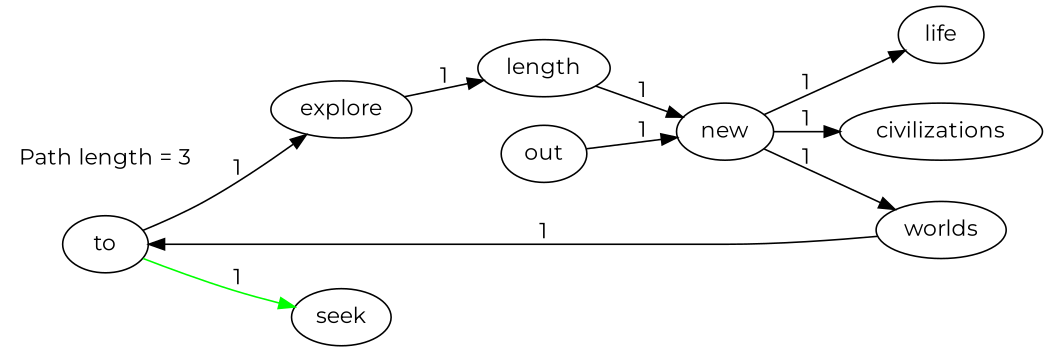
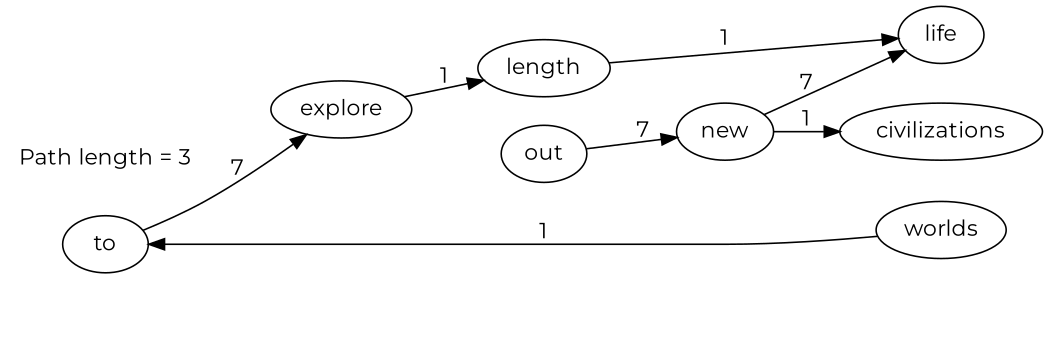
edge "new" -> "life": label "1" -> "7"
edge "length" -> "new": now "length" -> "life"
edge "out" -> "new": label "1" -> "7"
edge "to" -> "explore": label "1" -> "7"
edge "new" -> "worlds": removed, label "1"
node "seek": removed
